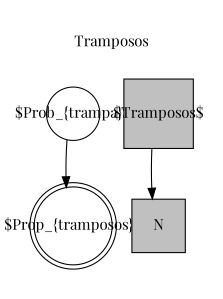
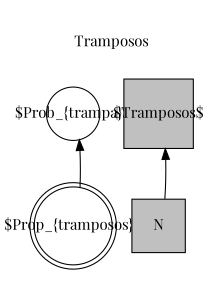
edge "$Prob_{trampa}$" -> "$Prop_{tramposos}$": reversed
edge "$Tramposos$" -> "N": reversed
